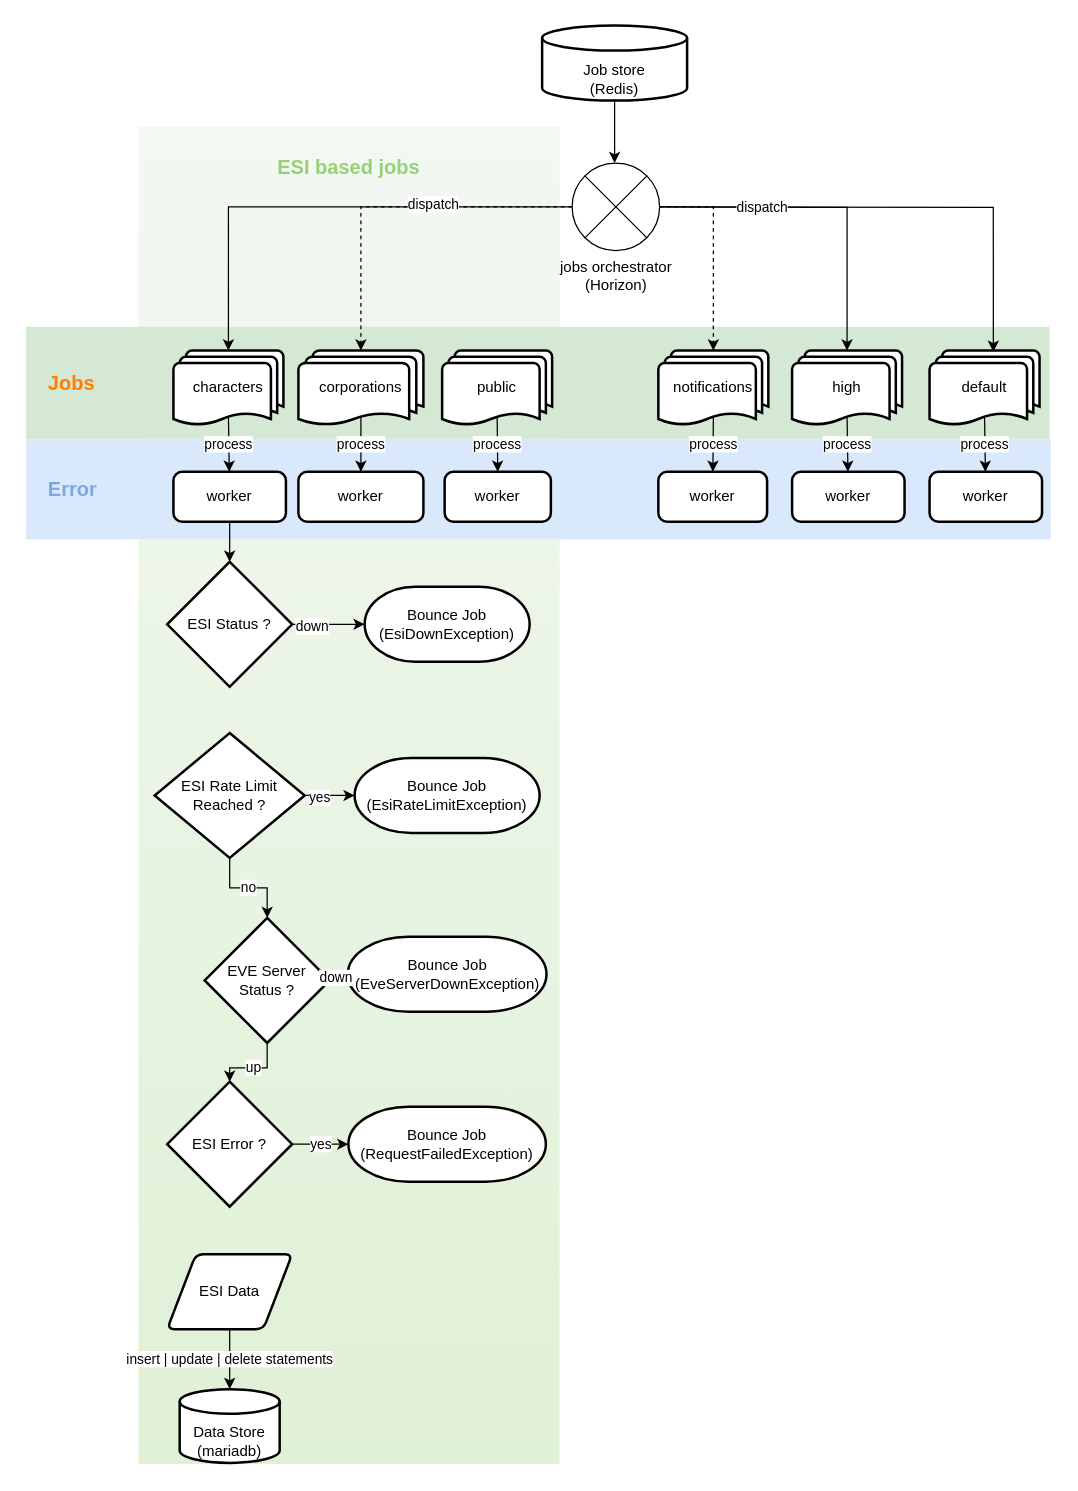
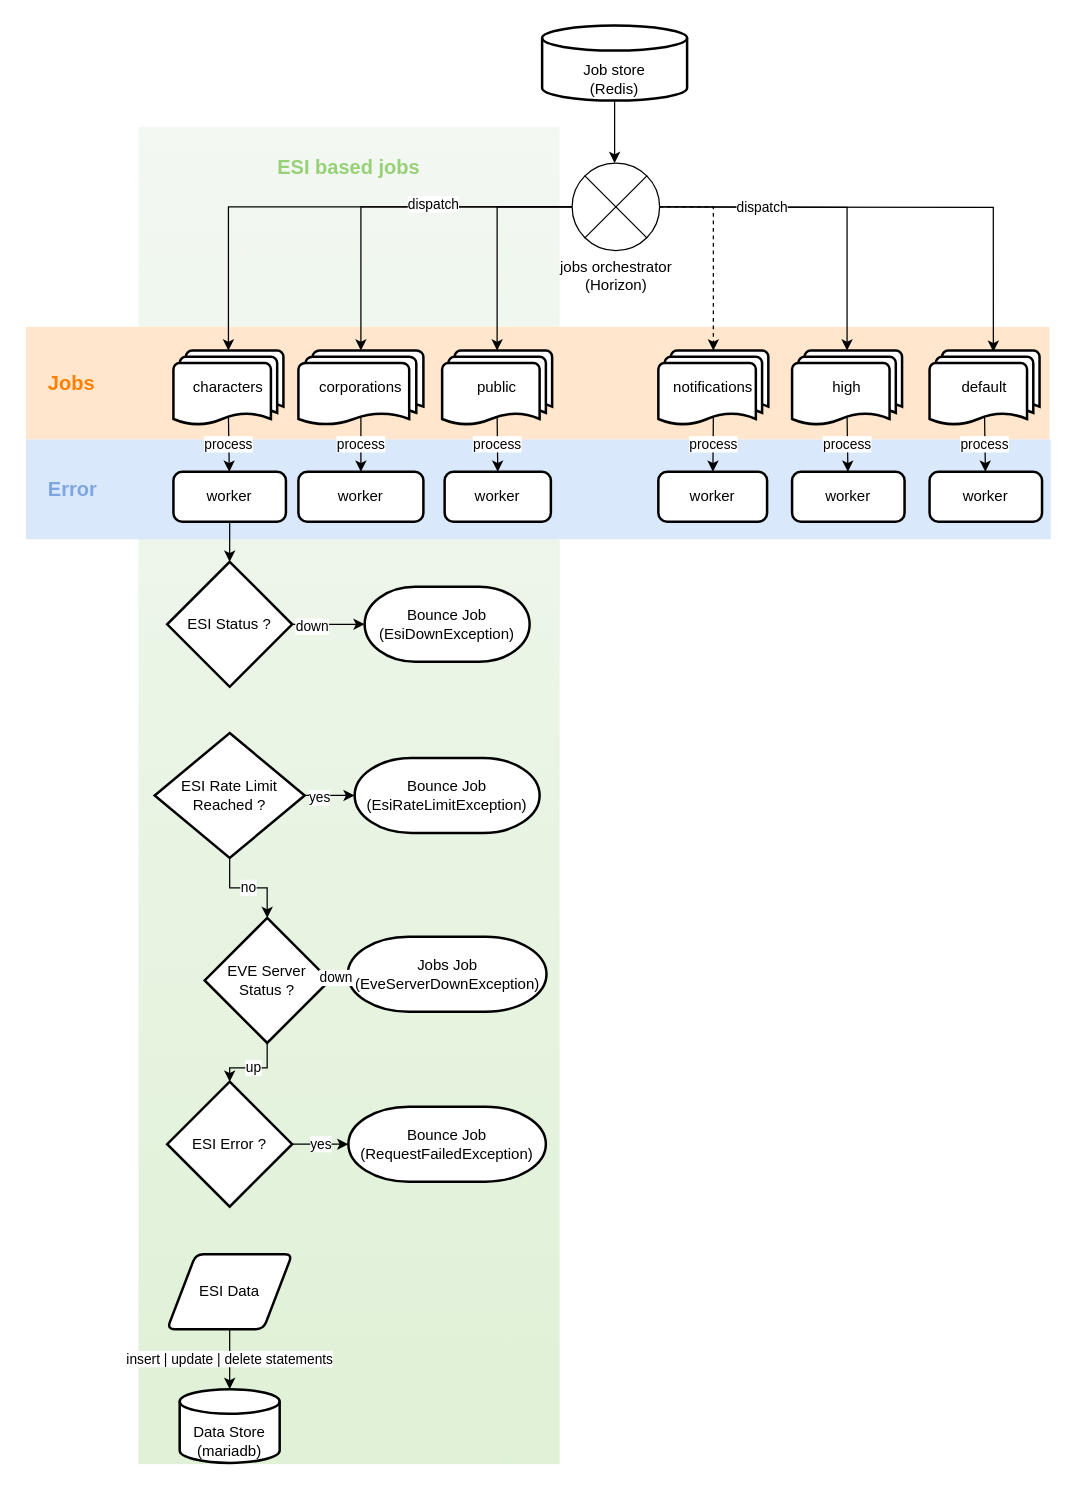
edge "jobs orchestrator (Horizon)" -> "corporations": style dashed -> solid
edge "jobs orchestrator (Horizon)" -> "public": added
node "Jobs": fillcolor #d5e8d4 -> #ffe6cc
node "Bounce Job (EveServerDownException)": label "Bounce Job (EveServerDownException)" -> "Jobs Job (EveServerDownException)"
